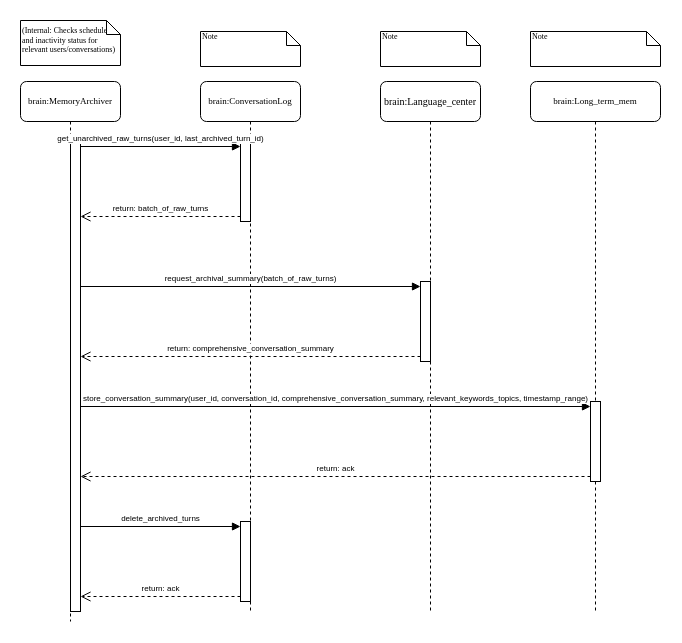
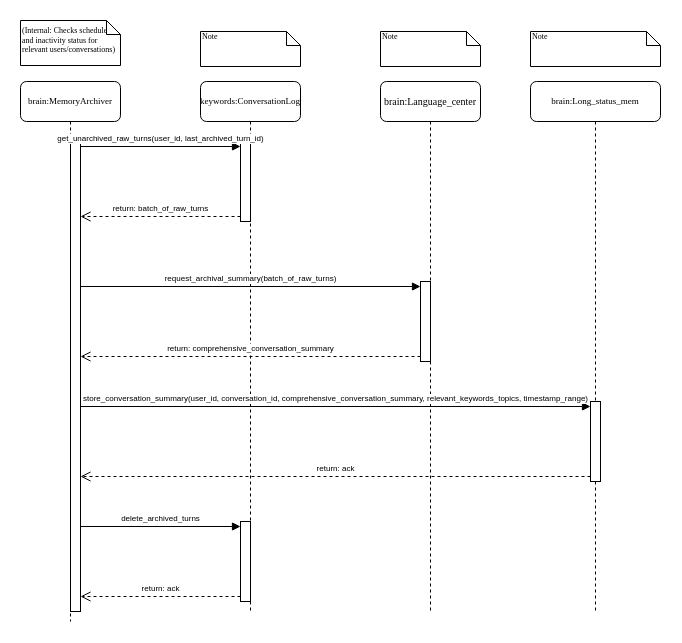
node "brain:ConversationLog": label "brain:ConversationLog" -> "keywords:ConversationLog"
node "brain:Long_term_mem": label "brain:Long_term_mem" -> "brain:Long_status_mem"
